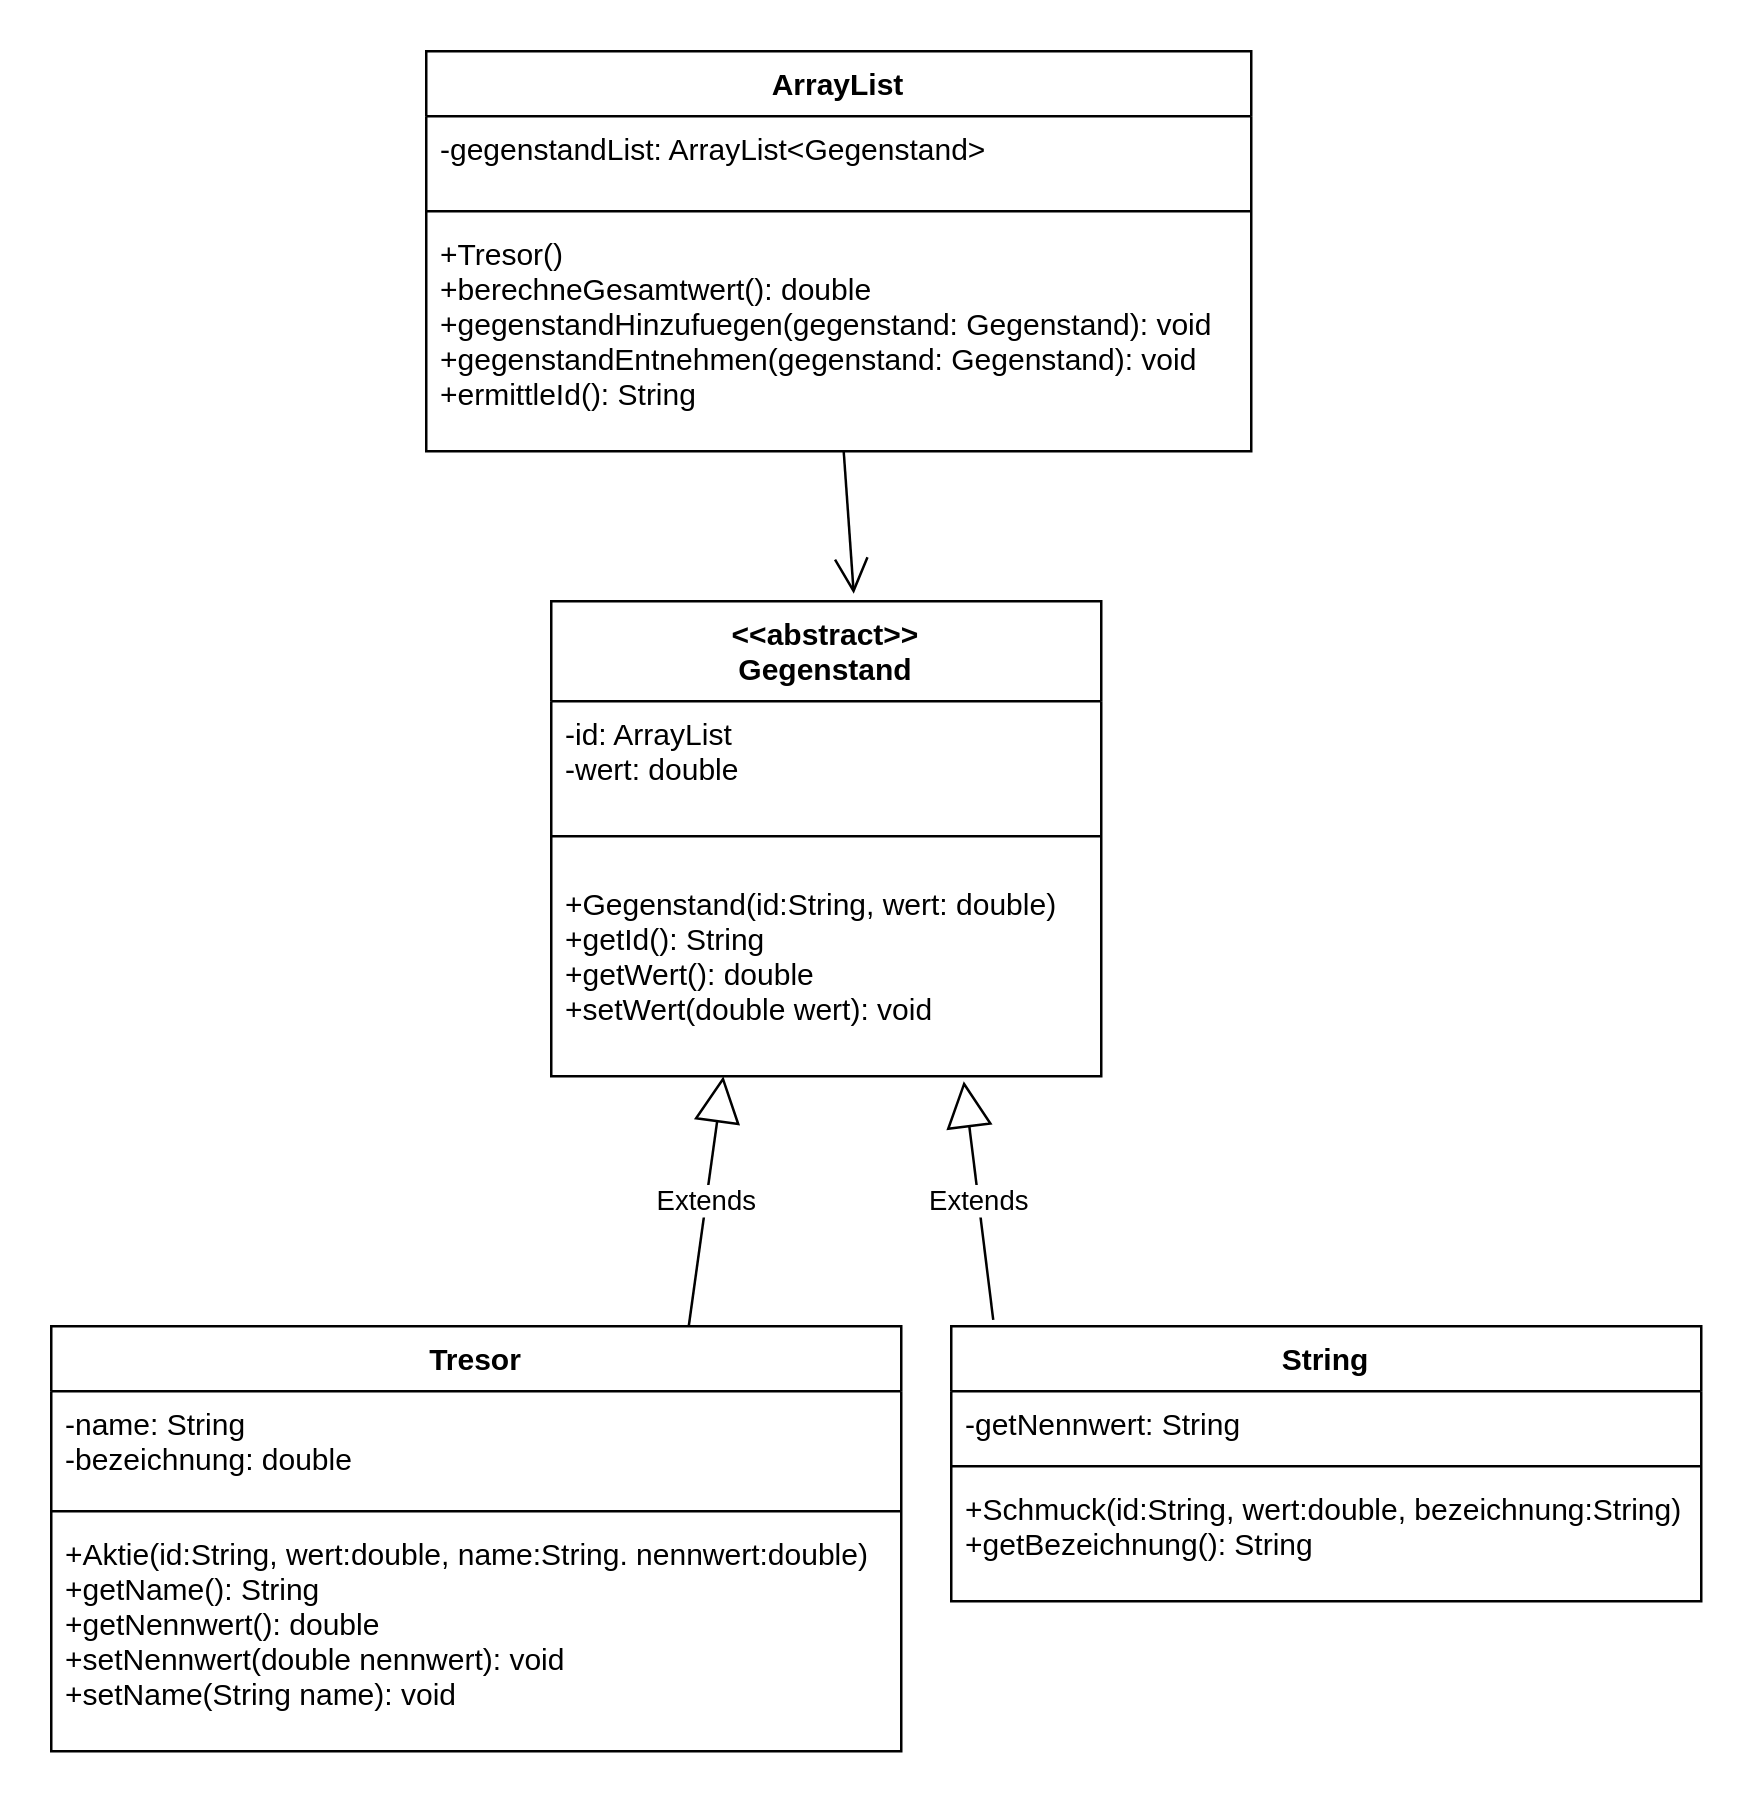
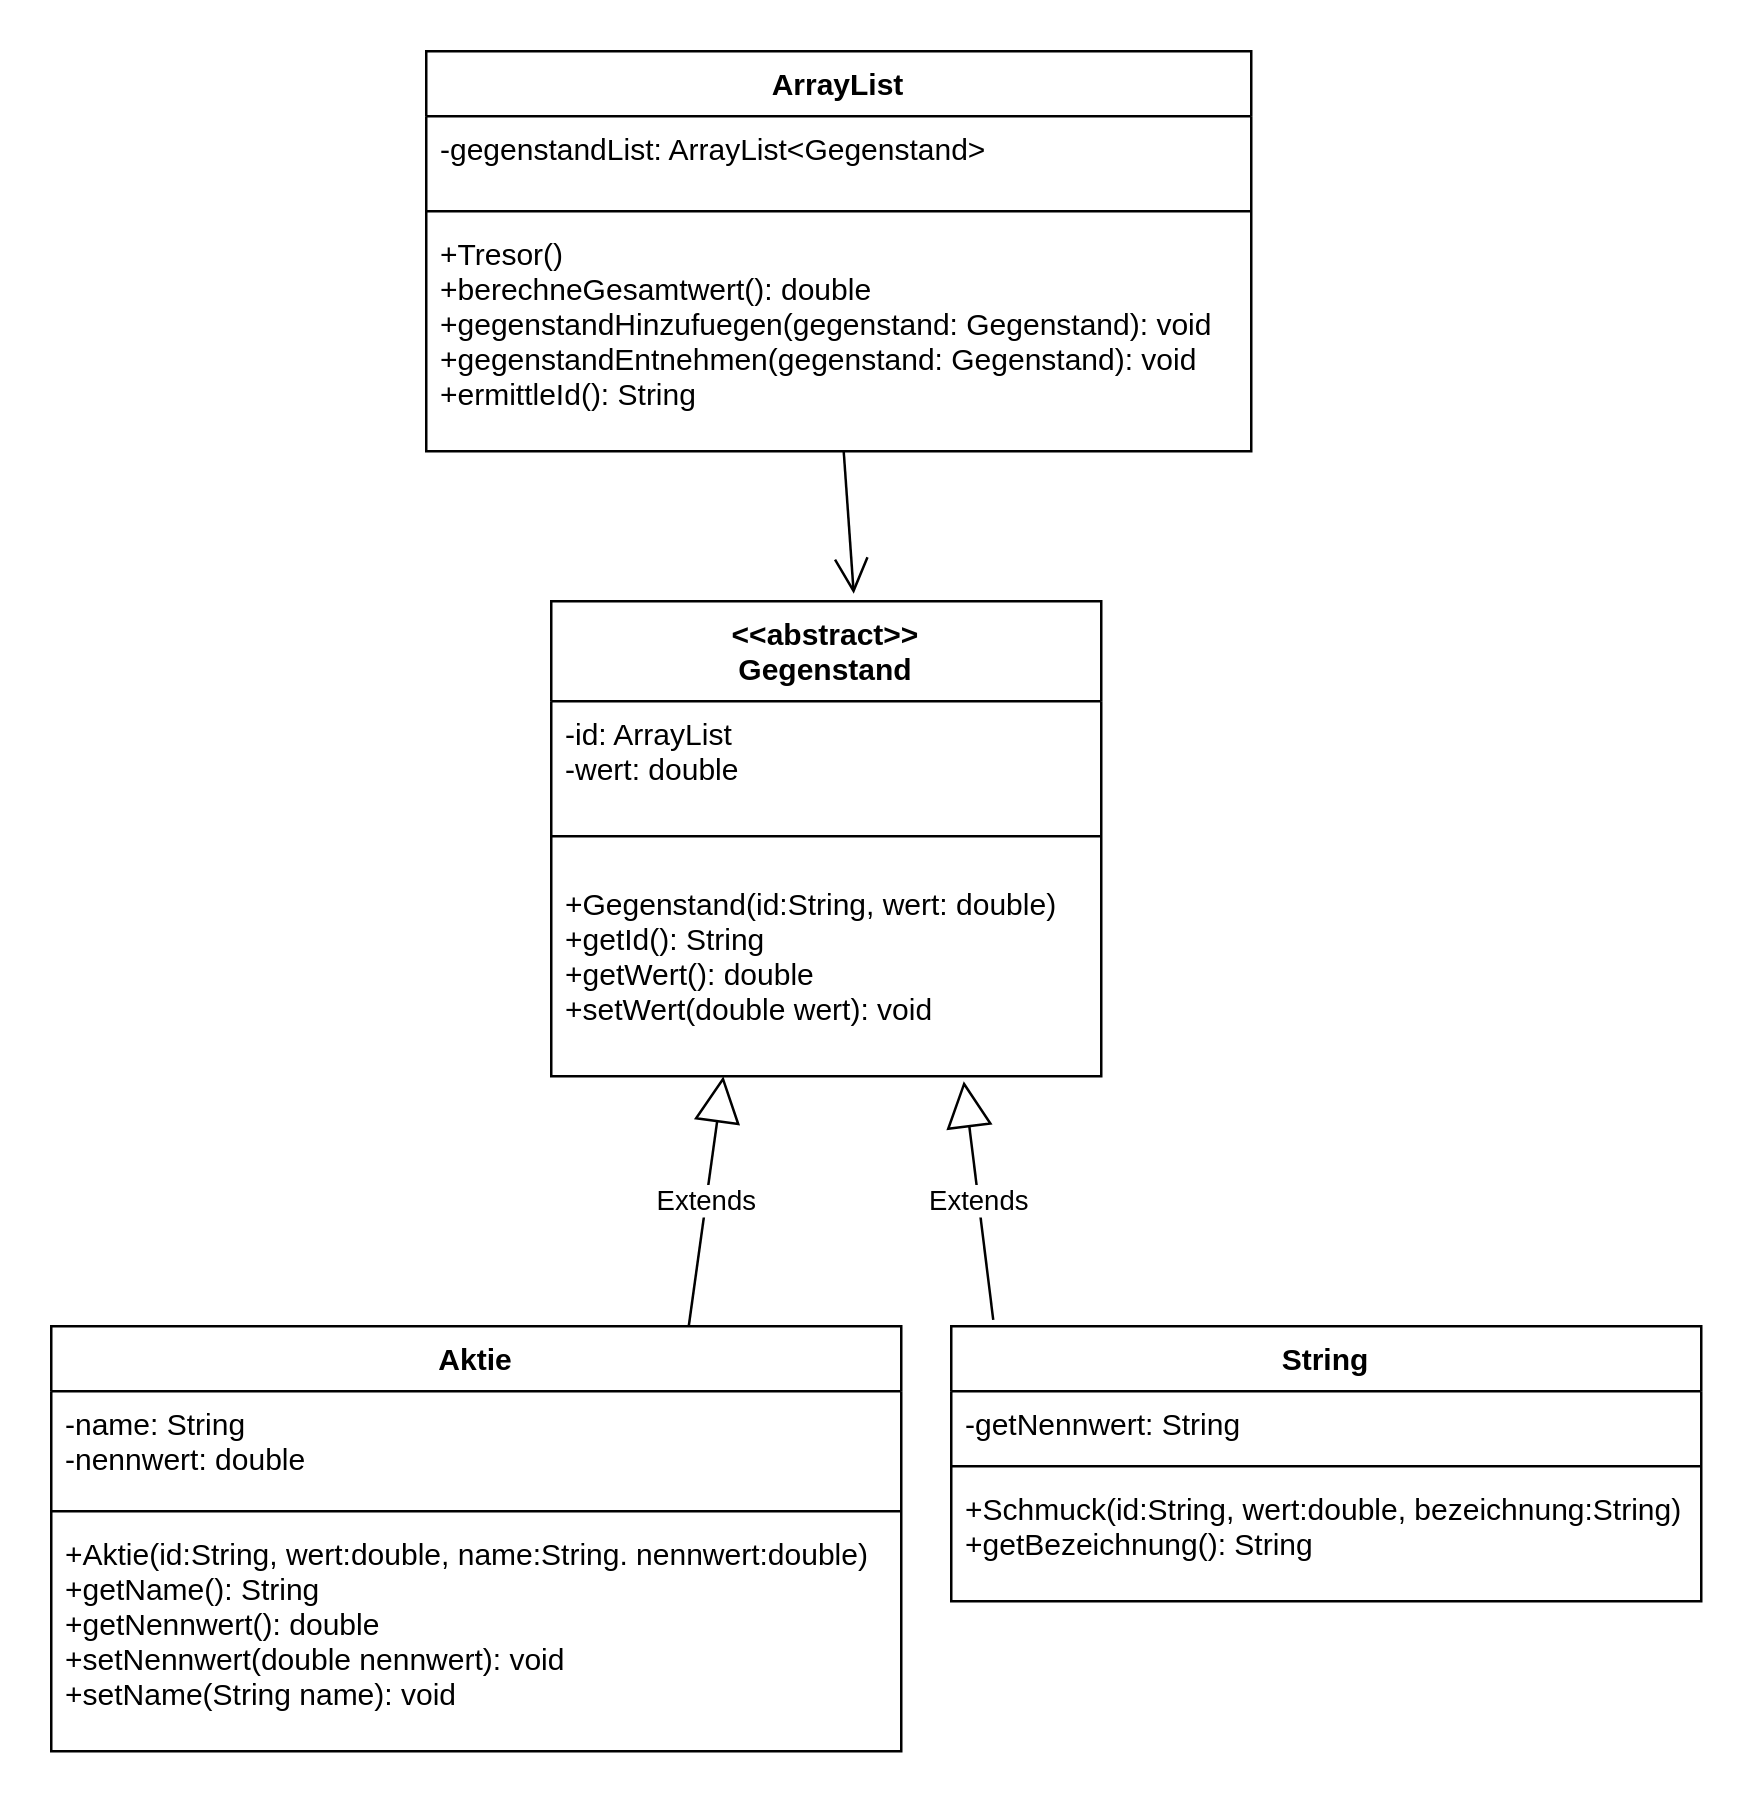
node "Tresor": label "Tresor" -> "Aktie"
node "-name: String -bezeichnung: double": label "-name: String -bezeichnung: double" -> "-name: String -nennwert: double"
